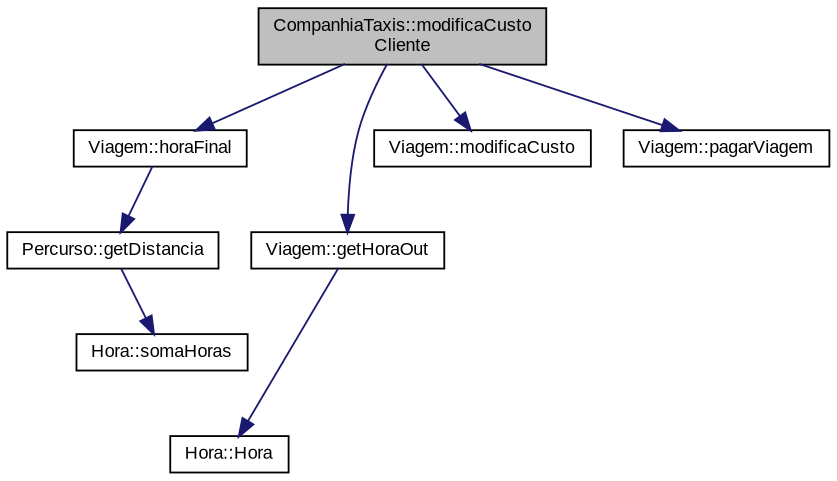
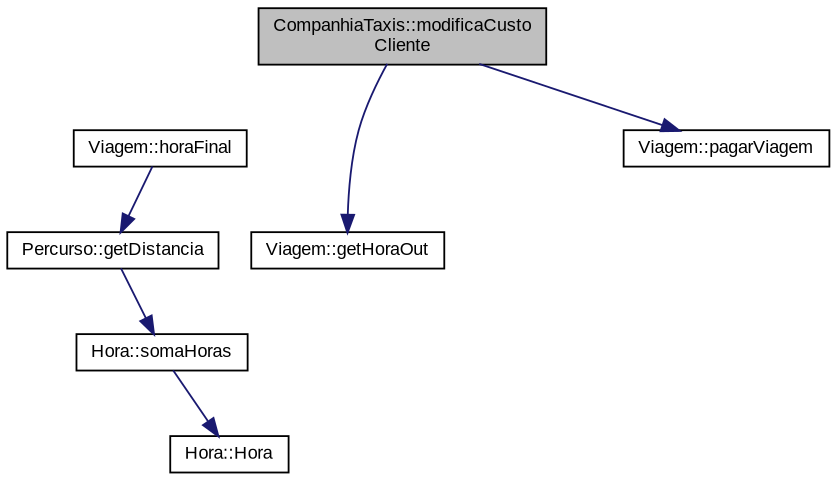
edge "CompanhiaTaxis::modificaCusto Cliente" -> "Viagem::horaFinal": removed
node "Viagem::modificaCusto": removed
edge "Viagem::getHoraOut" -> "Hora::Hora": now "Hora::somaHoras" -> "Hora::Hora"
